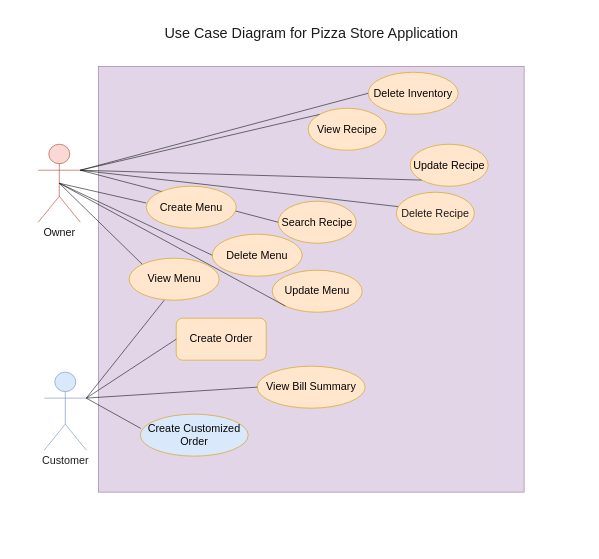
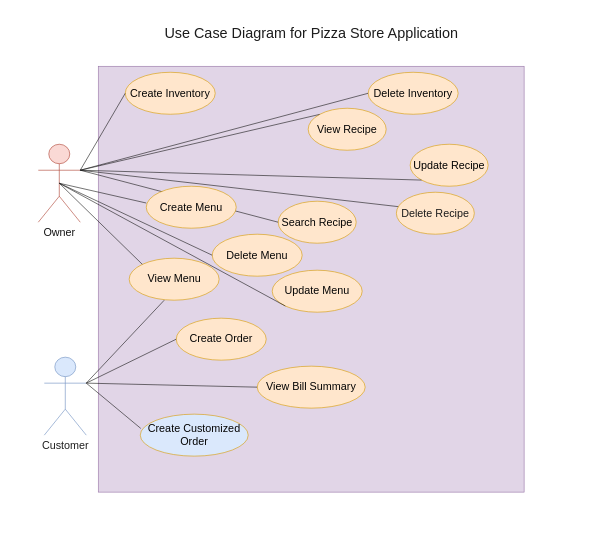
node "Create Inventory": added
edge "Create Inventory" -- "Owner": added
node "Create Order": shape rounded rectangle -> ellipse
node "Customer": moved (65, 411) -> (65, 396)
